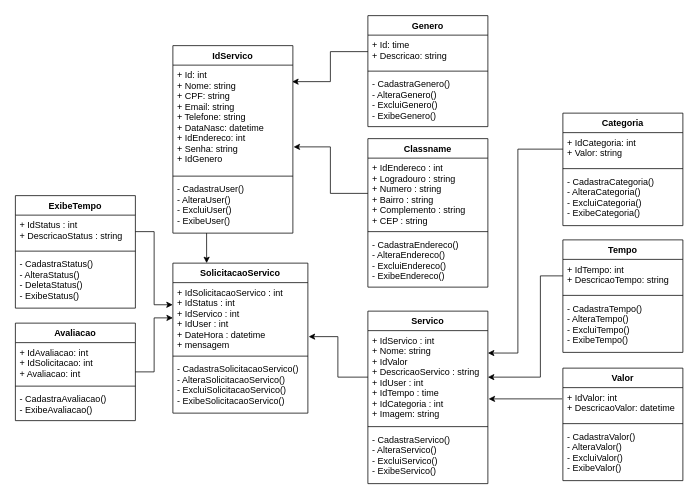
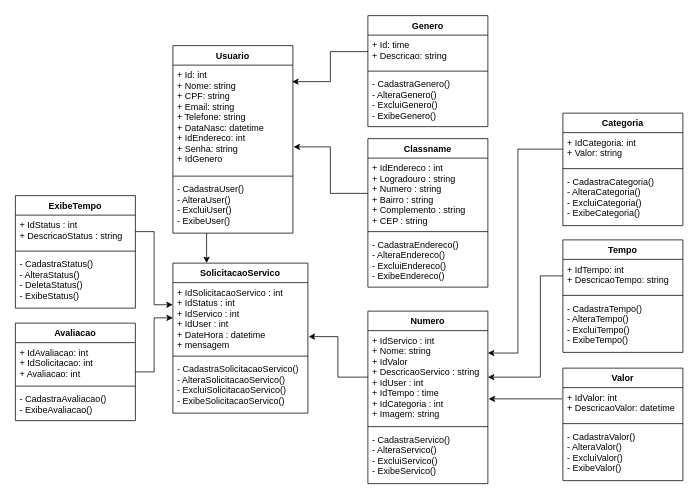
node "IdServico": label "IdServico" -> "Usuario"
node "Servico": label "Servico" -> "Numero"
